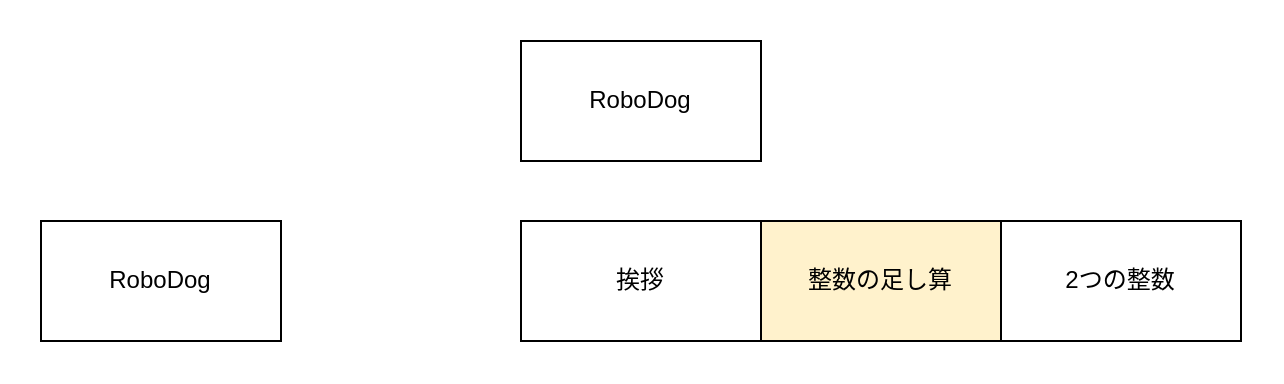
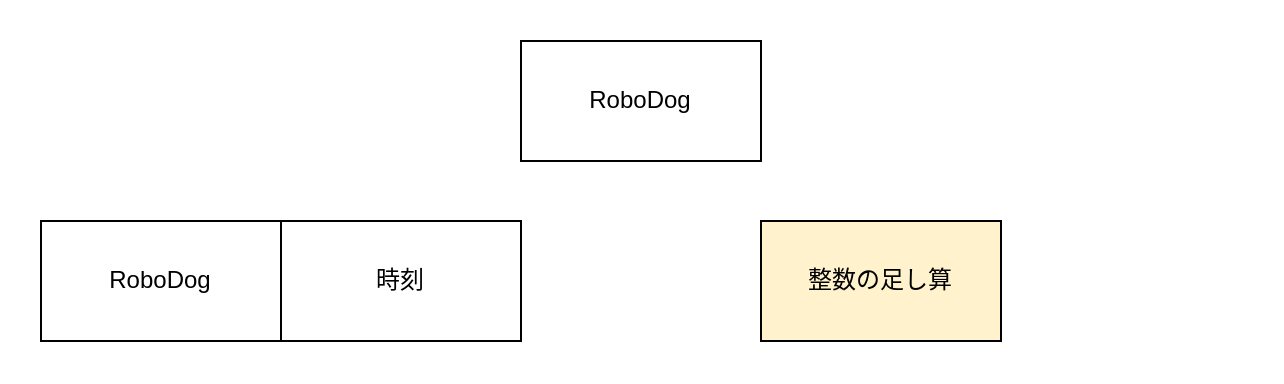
node "時刻": added
node "挨拶": removed
node "2つの整数": removed
